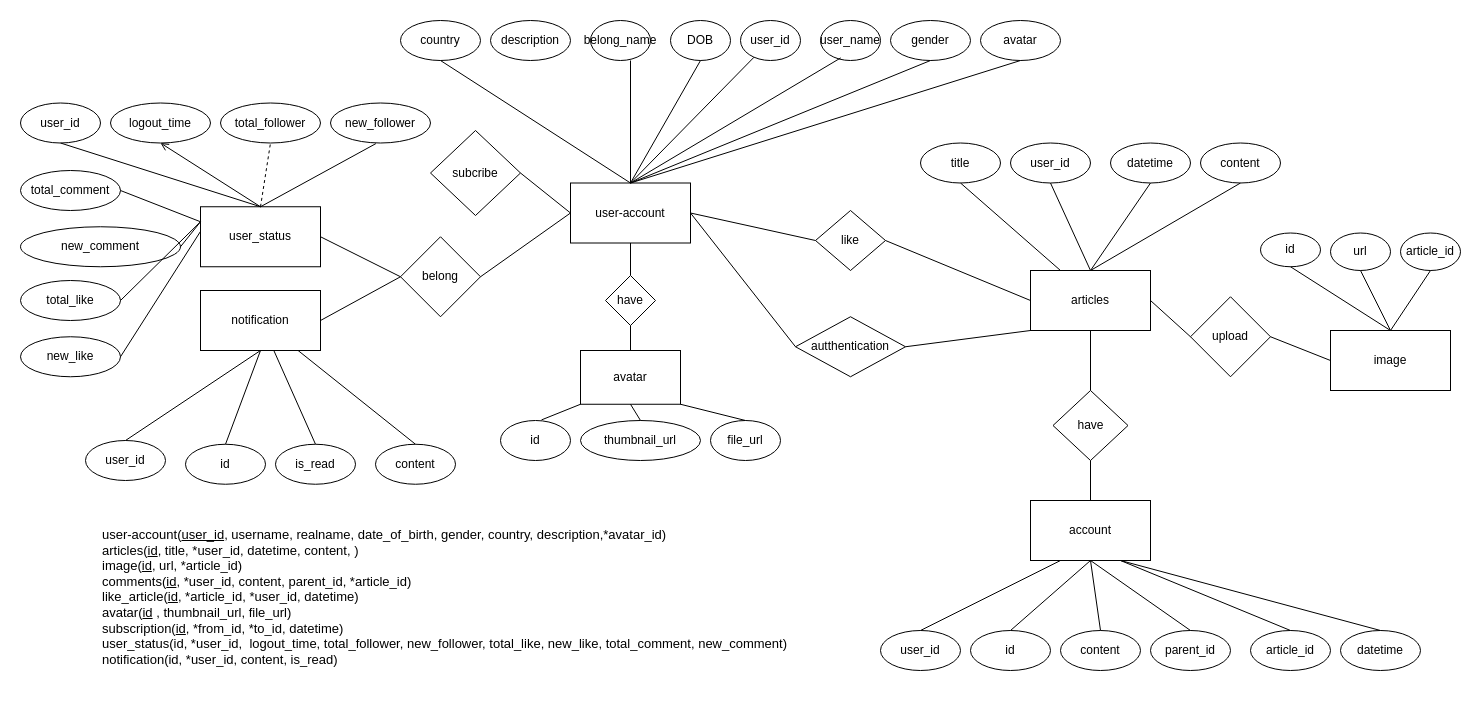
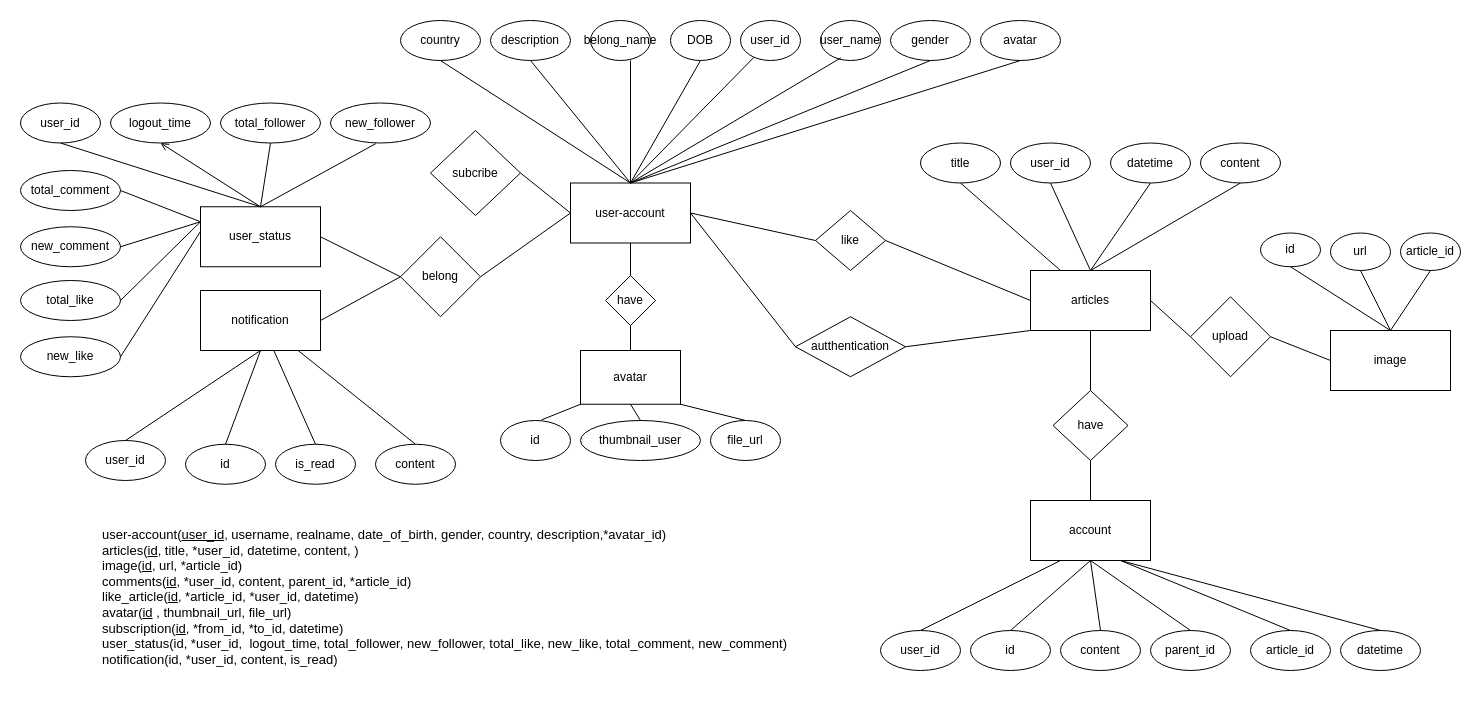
edge "description" -- "user-account": added
edge "total_follower" -- "user_status": style dashed -> solid
node "new_comment": size 160x40 -> 100x40
node "thumbnail_url": label "thumbnail_url" -> "thumbnail_user"
